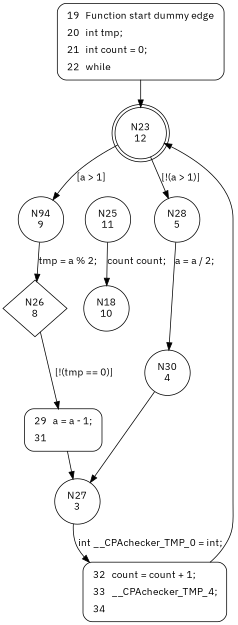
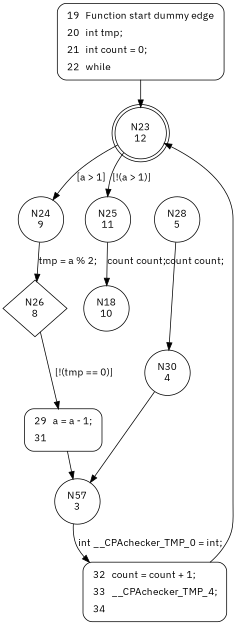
edge "N23 12" -> "N28 5": now "N23 12" -> "N25 11"
node "N94 9": label "N94 9" -> "N24 9"
edge "N28 5" -> "N30 4": label "a = a / 2;" -> "count count;"
node "N27 3": label "N27 3" -> "N57 3"
